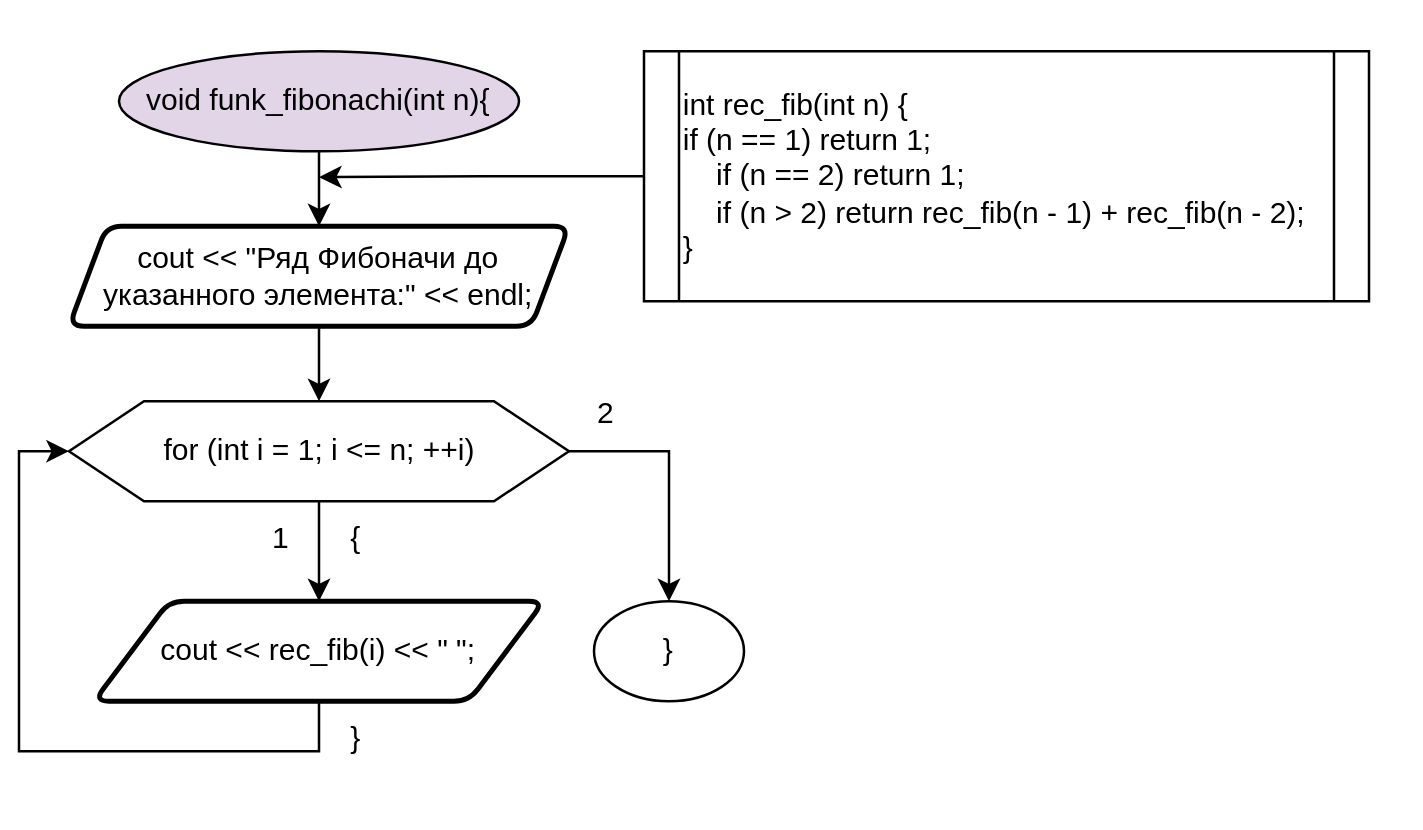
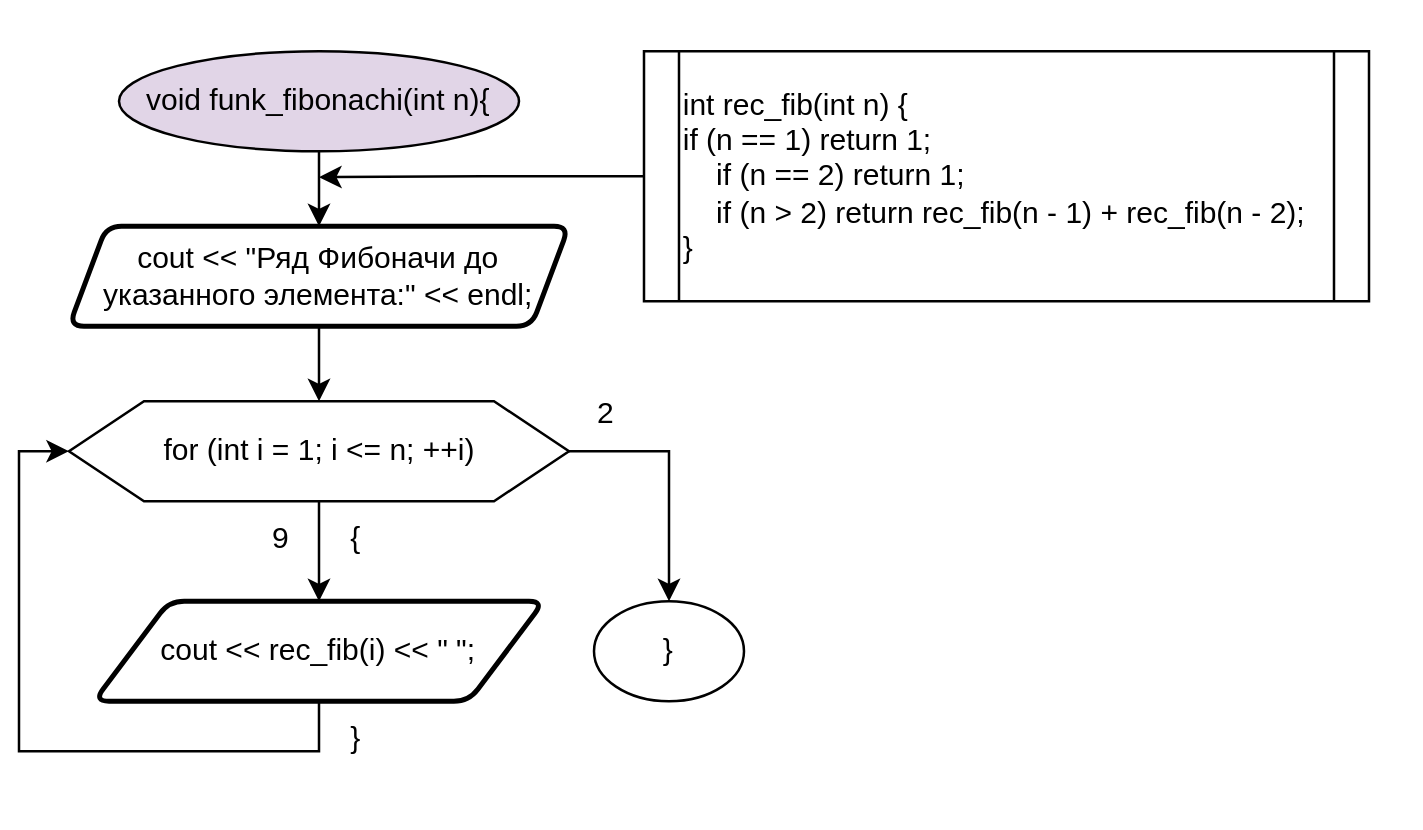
node "1": label "1" -> "9"
